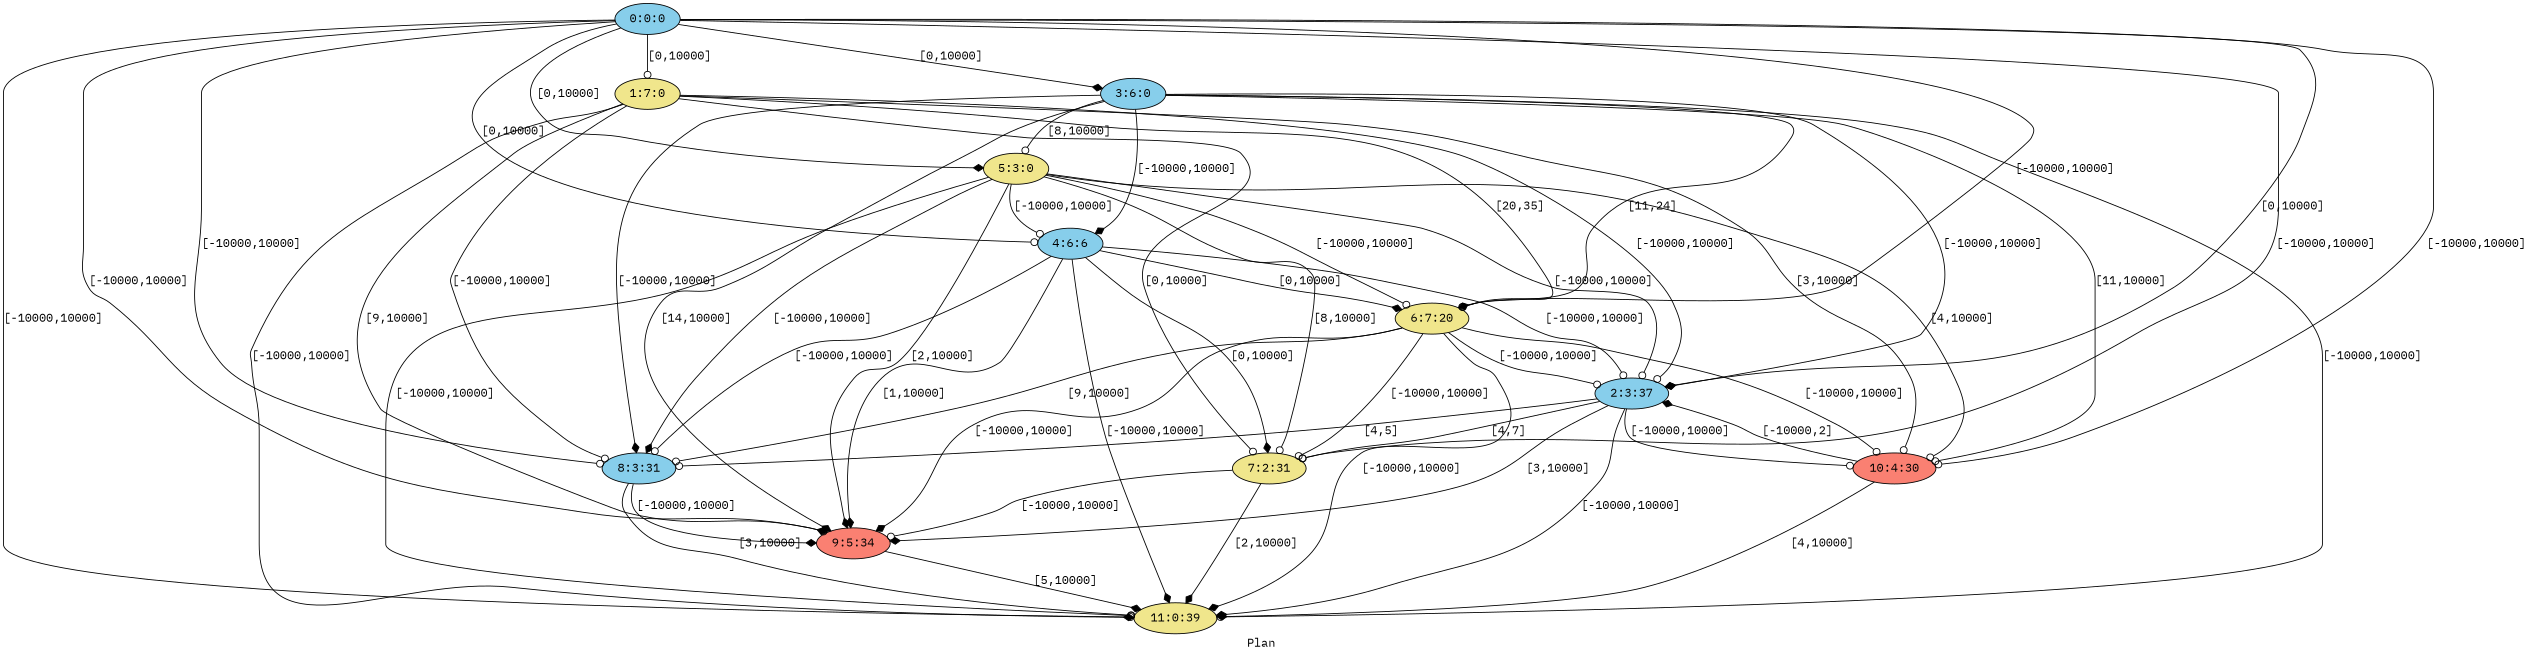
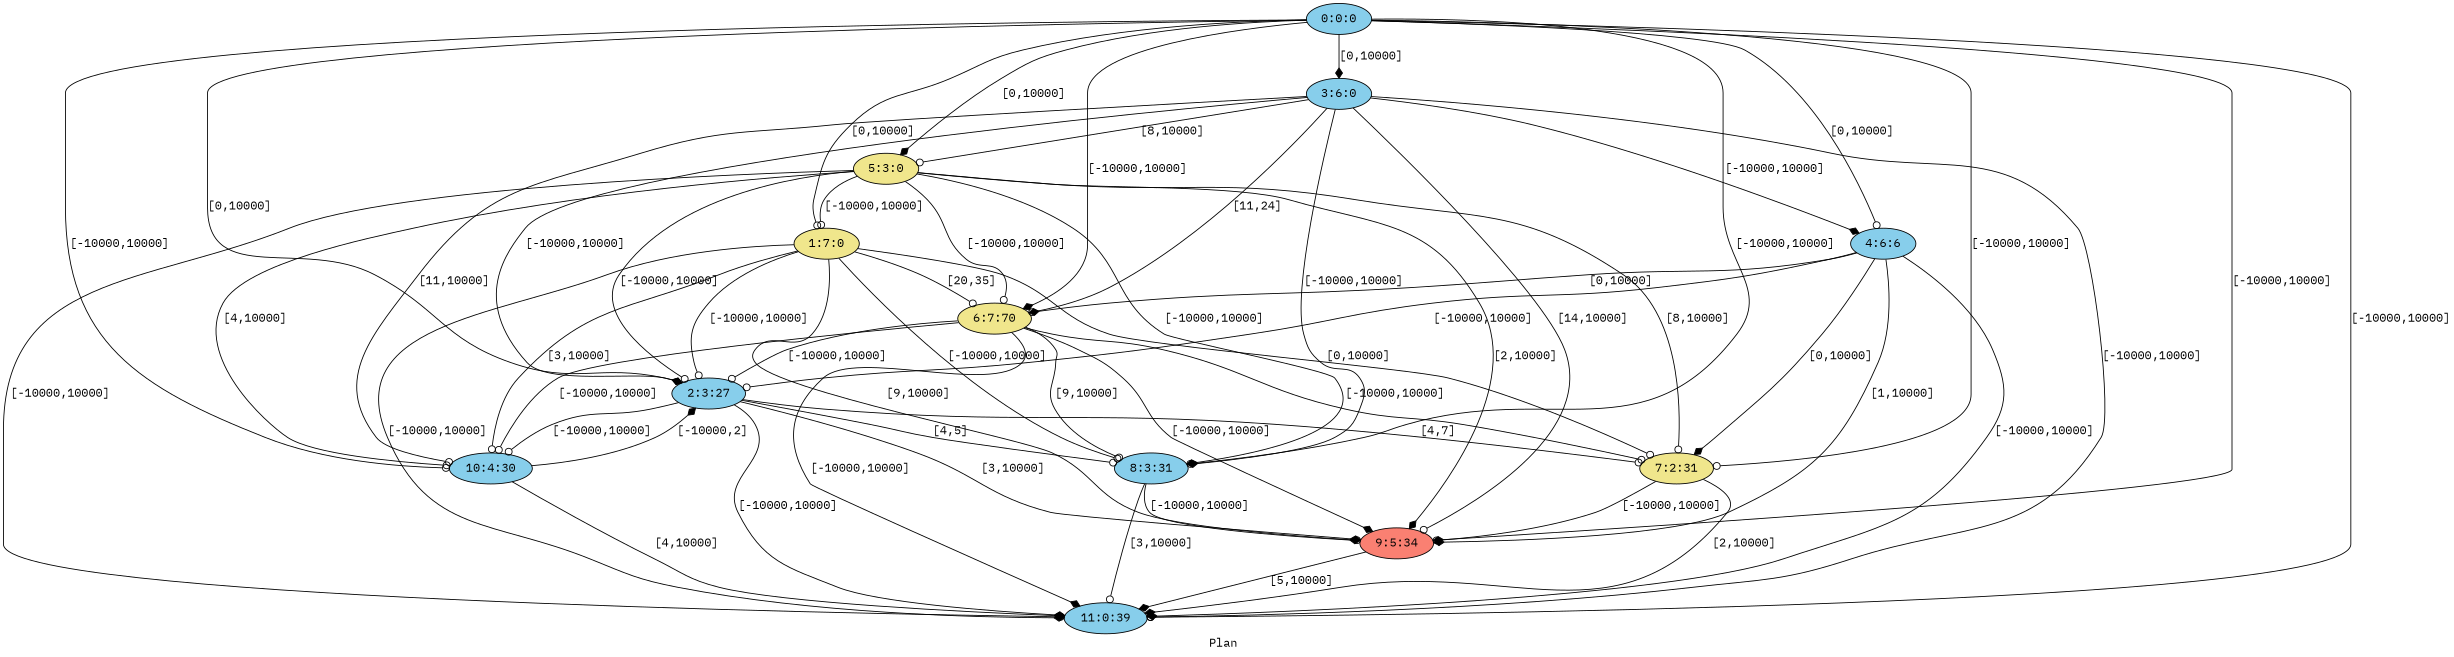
edge "5:3:0" -> "4:6:6": now "5:3:0" -> "1:7:0"
edge "3:6:0" -> "9:5:34": arrowhead diamond -> odot
node "6:7:20": label "6:7:20" -> "6:7:70"
edge "4:6:6" -> "8:3:31": removed, label "[-10000,10000]"
node "2:3:37": label "2:3:37" -> "2:3:27"
node "10:4:30": fillcolor salmon -> skyblue
node "11:0:39": fillcolor khaki -> skyblue
